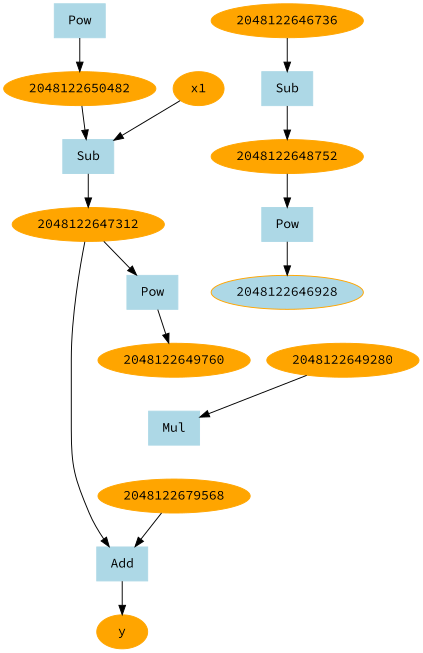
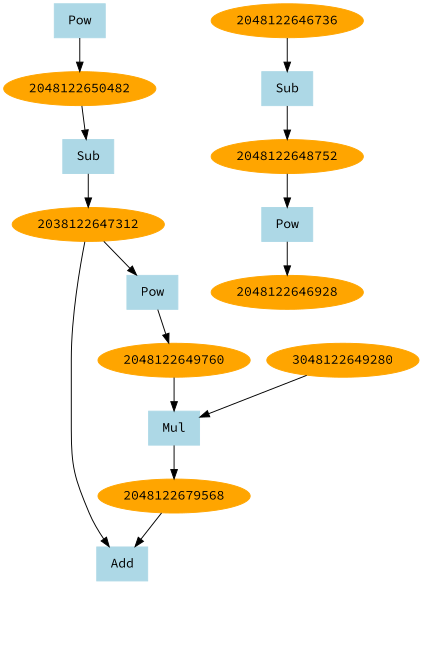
node "x1": removed
node "2048122647312": label "2048122647312" -> "2038122647312"
node "2048122646928": fillcolor lightblue -> orange
node "2048122649280": label "2048122649280" -> "3048122649280"
edge "2048122649760" -> "Mul": added
edge "Mul" -> "2048122679568": added
node "y": removed
